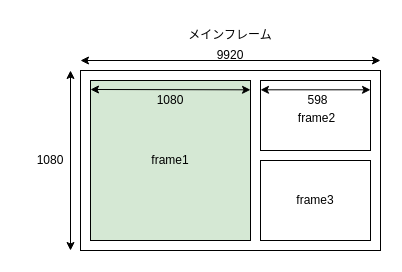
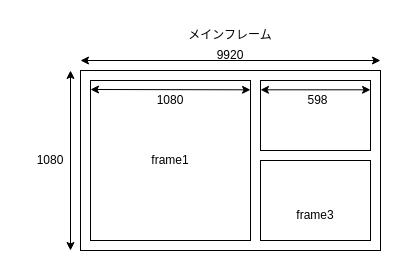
node "frame2": removed
node "frame1": fillcolor #d5e8d4 -> #ffffff
node "frame3": moved (316, 201) -> (316, 216)
